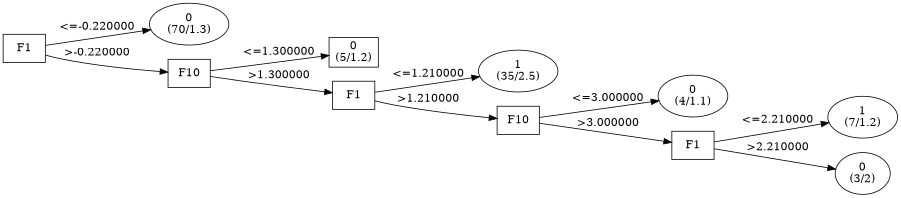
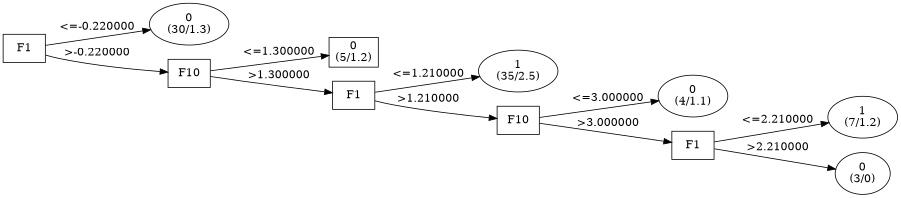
node "0 (70/1.3)": label "0 (70/1.3)" -> "0 (30/1.3)"
node "0 (3/2)": label "0 (3/2)" -> "0 (3/0)"
